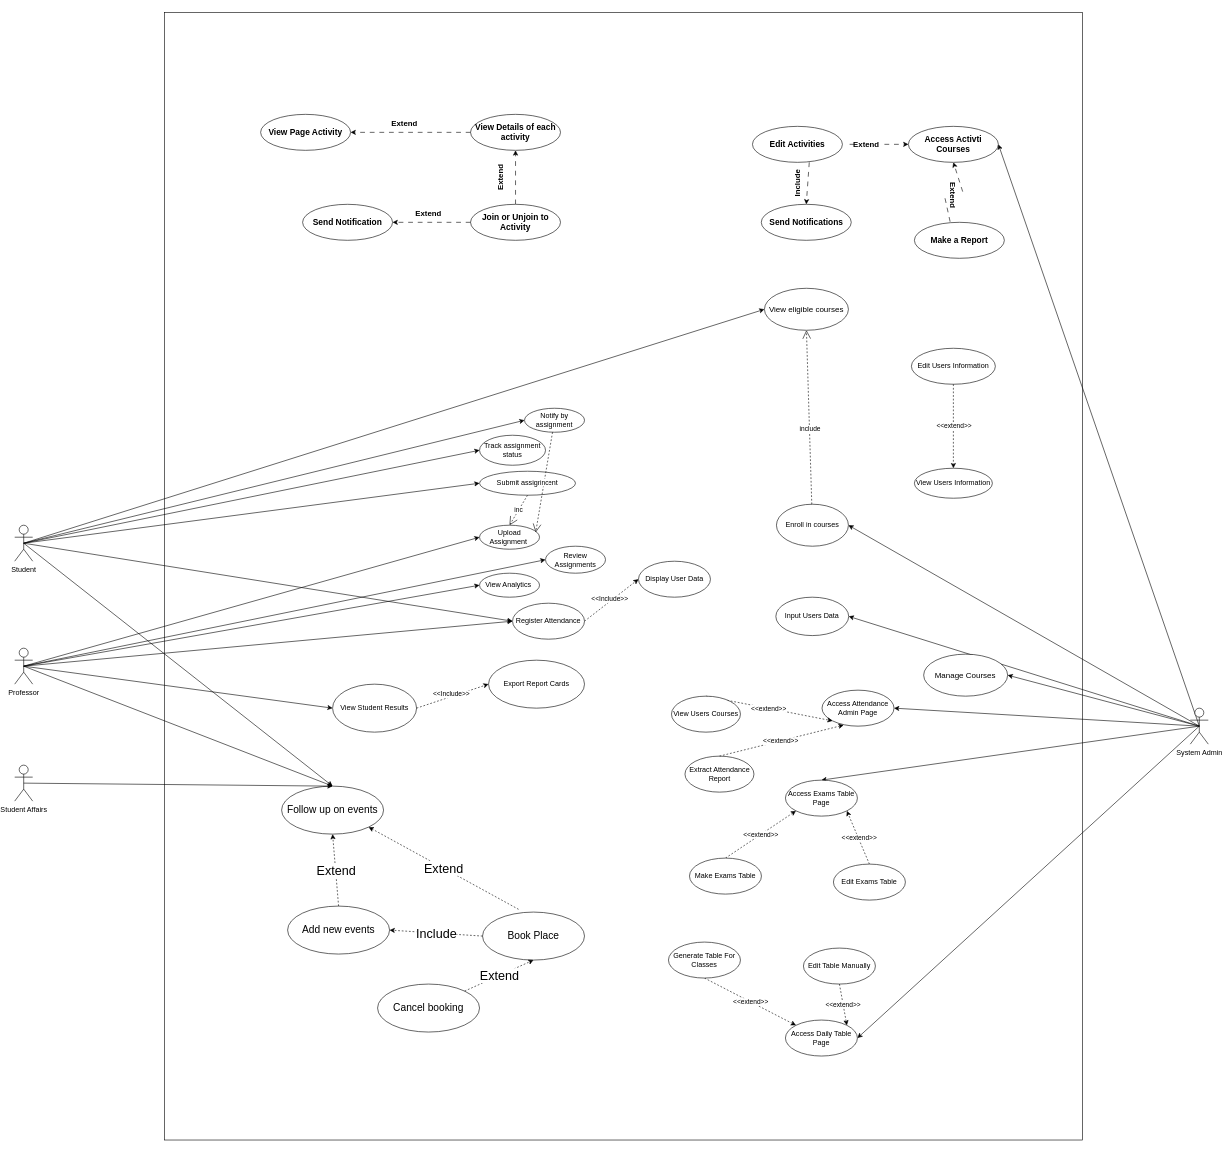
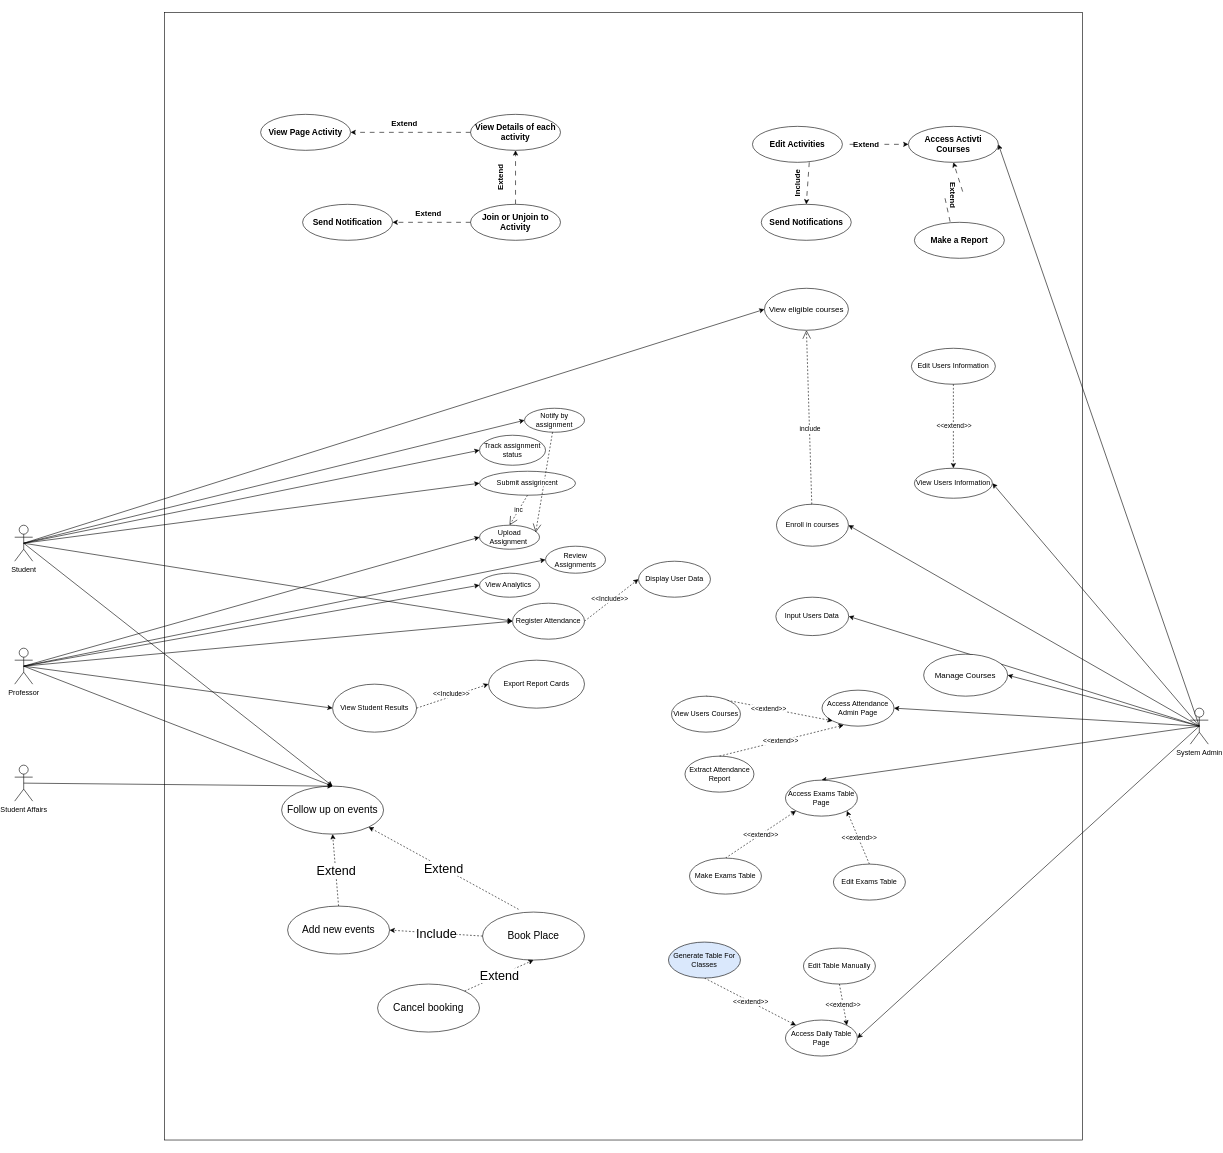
edge "System Admin" -> "View Users Information": added
node "Generate Table For Classes": fillcolor #ffffff -> #dae8fc
